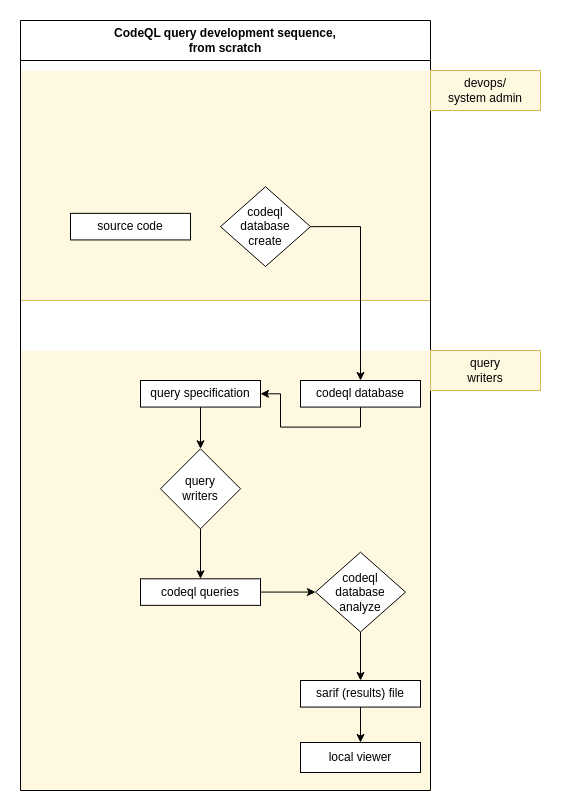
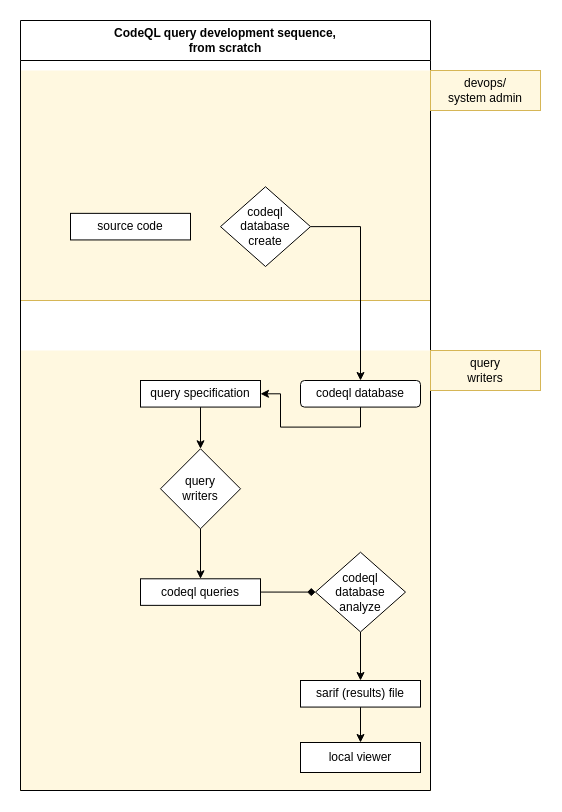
node "codeql database": shape rectangle -> rounded rectangle
edge "codeql queries" -> "codeql database analyze": arrowhead classic -> diamond
